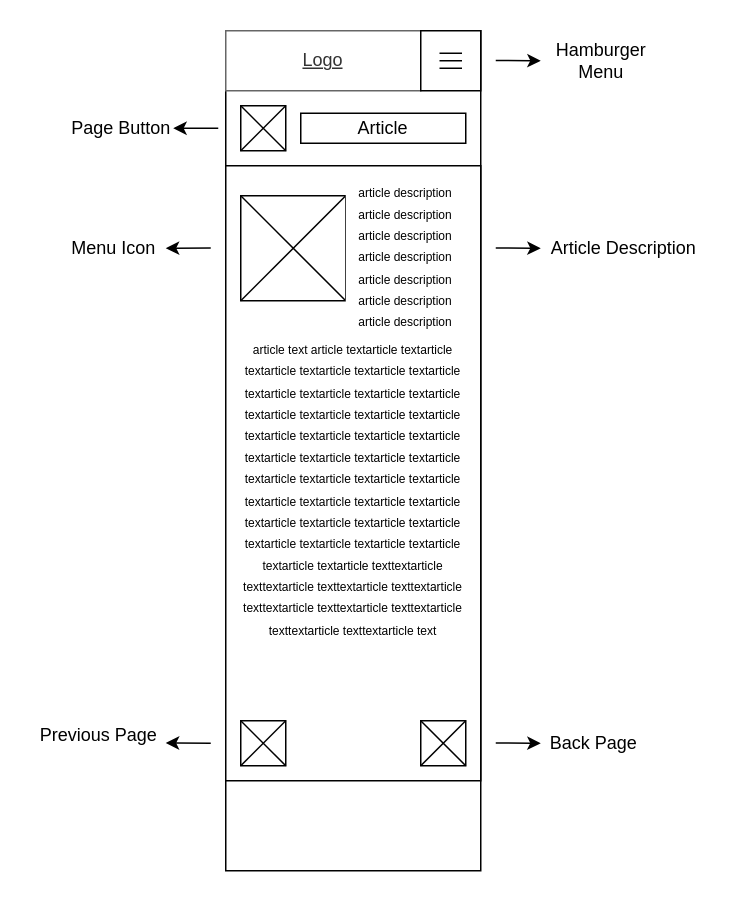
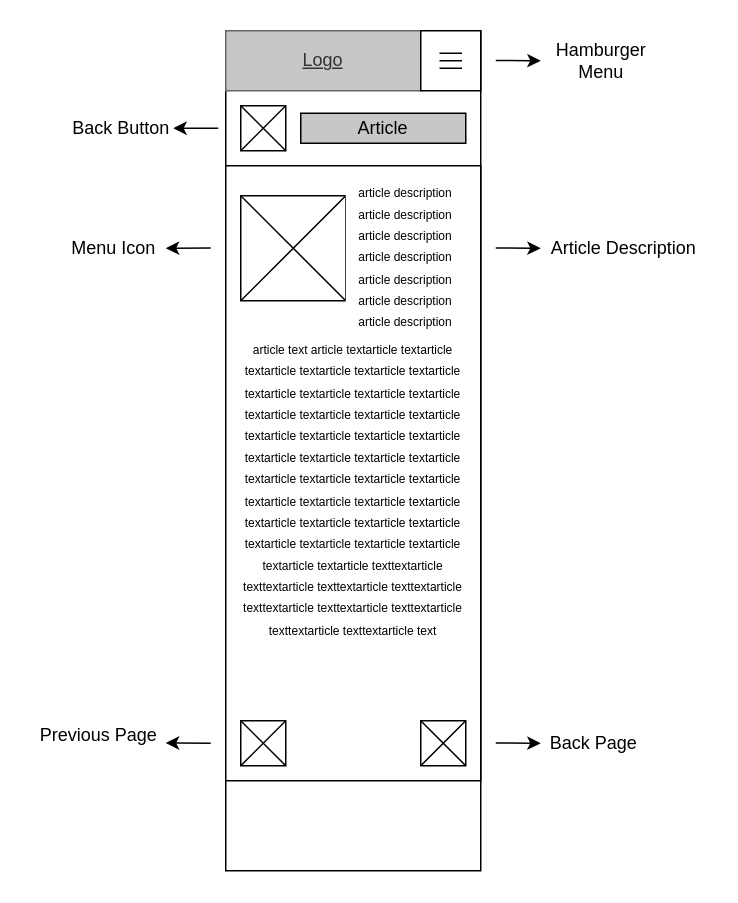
node "Logo": fillcolor #ffffff -> #c7c7c7
node "Page Button": label "Page Button" -> "Back Button"
node "Article": fillcolor #ffffff -> #c7c7c7
